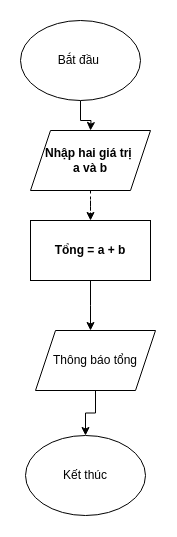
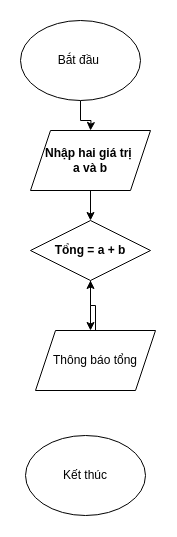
edge "Nhập hai giá trị a và b" -> "Tổng = a + b": style dashed -> solid
node "Tổng = a + b": shape rectangle -> diamond
edge "Thông báo tổng" -> "Kết thúc": now "Thông báo tổng" -> "Tổng = a + b"
